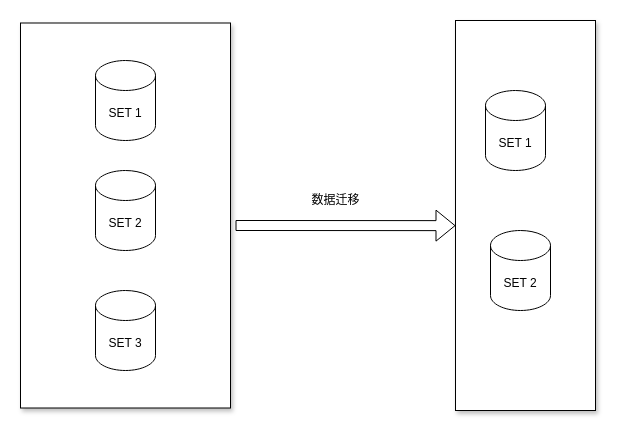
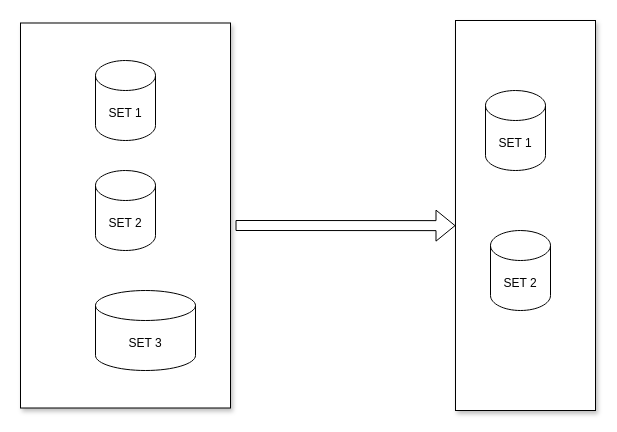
node "数据迁移": removed
node "SET 3": size 60x80 -> 100x80
